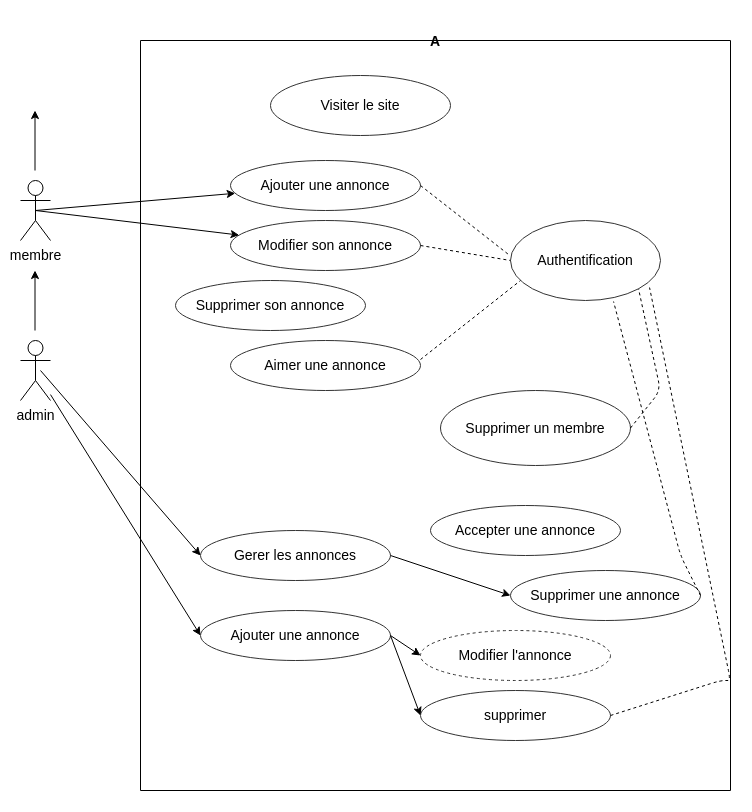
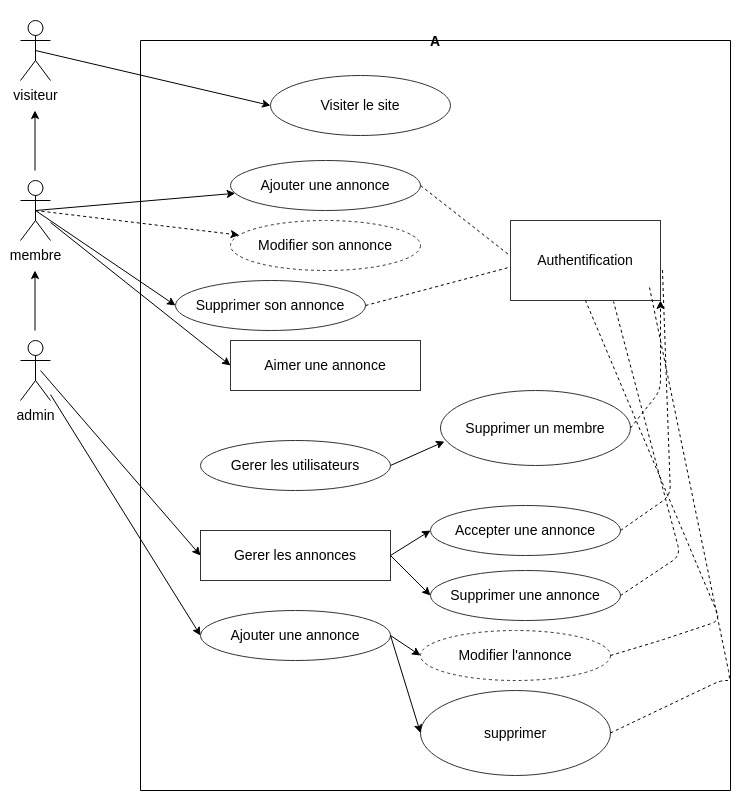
node "visiteur": added
edge "visiteur" -> "Visiter le site": added
edge "membre" -> "Modifier son annonce": style solid -> dashed
node "Modifier son annonce": style solid -> dashed
edge "Modifier son annonce" -- "Authentification": removed
edge "membre" -> "Supprimer son annonce": added
node "Authentification": shape ellipse -> rectangle
edge "Authentification" -- "Supprimer son annonce": added
edge "membre" -> "Aimer une annonce": added
edge "Authentification" -- "Aimer une annonce": removed
edge "Authentification" -- "Supprimer un membre": arrowhead none -> classic
node "Aimer une annonce": shape ellipse -> rectangle
edge "Authentification" -- "Modifier l'annonce": added
edge "Gerer les utilisateurs" -> "Supprimer un membre": added
edge "Authentification" -- "Accepter une annonce": added
node "Gerer les utilisateurs": added
edge "Gerer les annonces" -> "Accepter une annonce": added
node "Gerer les annonces": shape ellipse -> rectangle
node "Supprimer une annonce": moved (606, 596) -> (526, 596)
node "supprimer": size 190x50 -> 190x85
